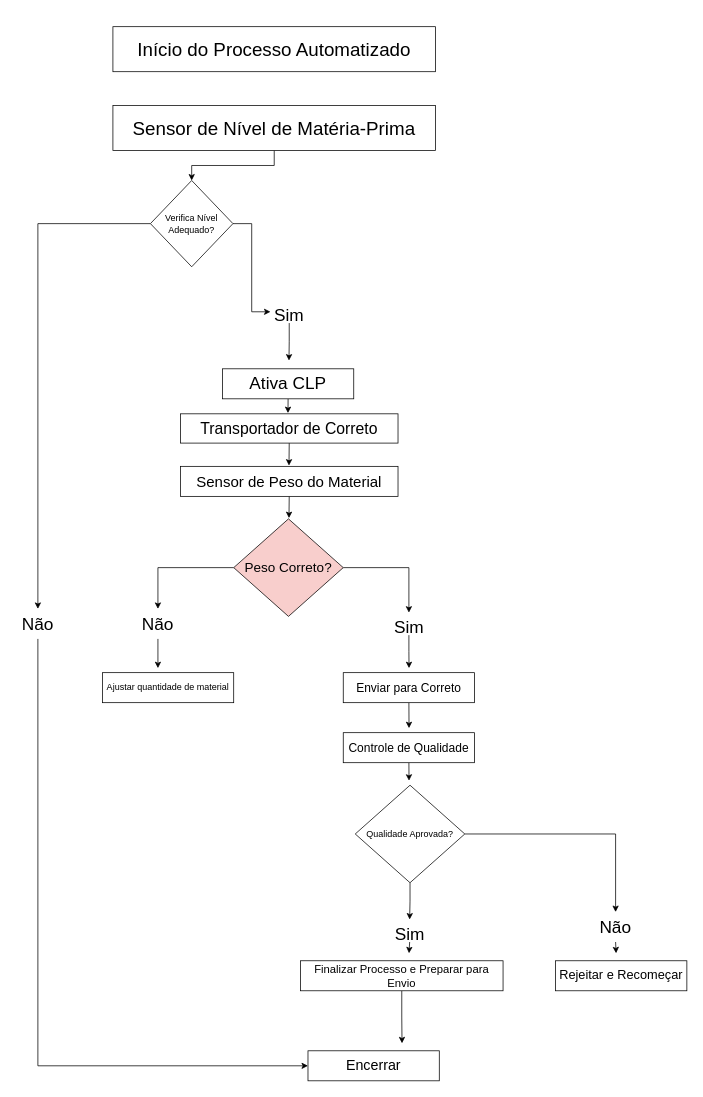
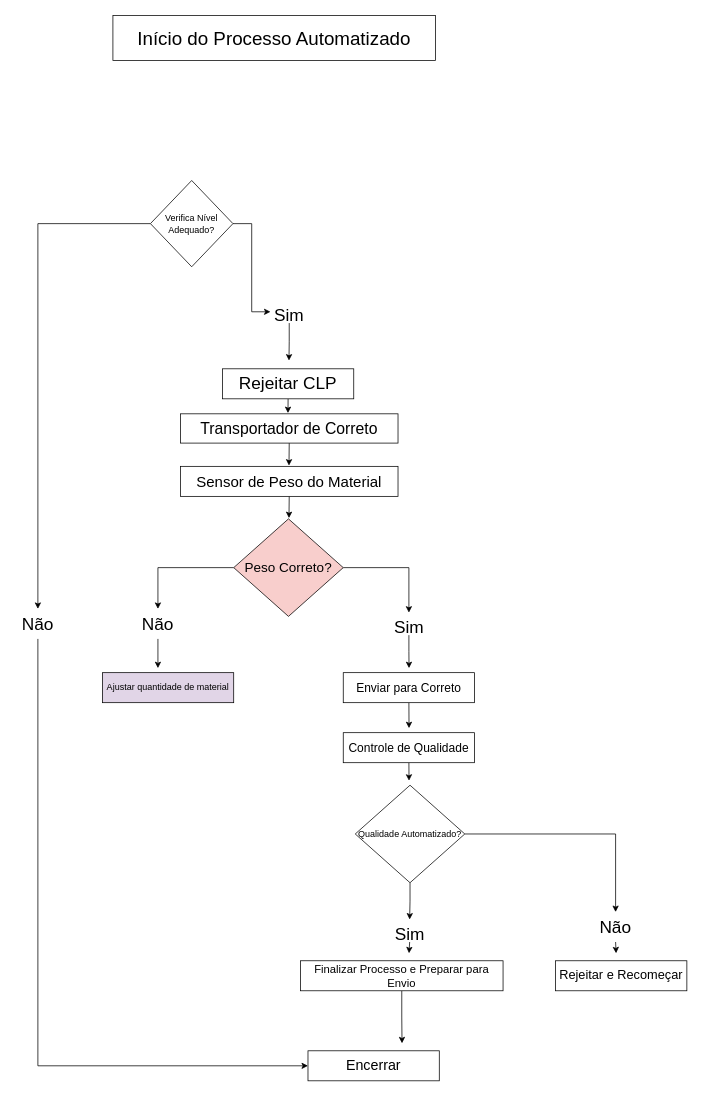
node "Início do Processo Automatizado": moved (274, 49) -> (274, 38)
node "Sensor de Nível de Matéria-Prima": removed
edge "Sensor de Nível de Matéria-Prima" -> "Verifica Nível Adequado?": removed
node "Ativa CLP": label "Ativa CLP" -> "Rejeitar CLP"
node "Ajustar quantidade de material": fillcolor #ffffff -> #e1d5e7
node "Qualidade Aprovada?": label "Qualidade Aprovada?" -> "Qualidade Automatizado?"
